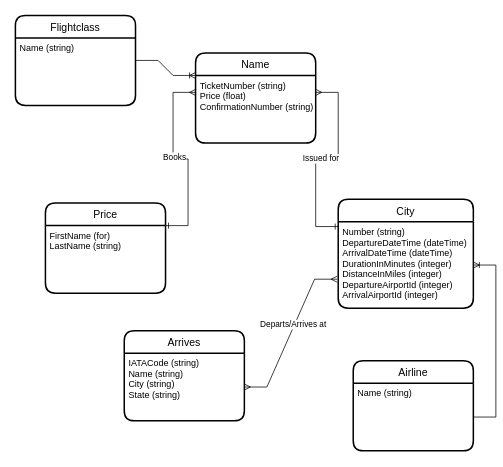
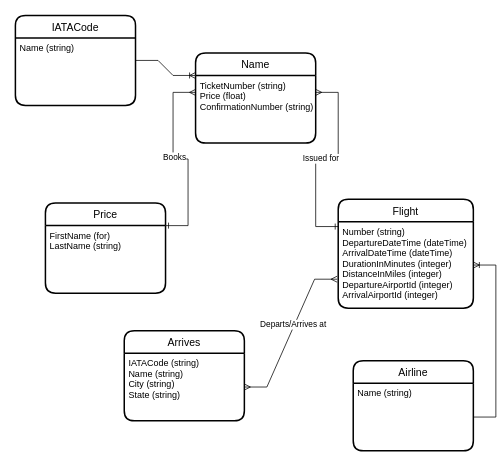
node "Flightclass": label "Flightclass" -> "IATACode"
node "City": label "City" -> "Flight"
